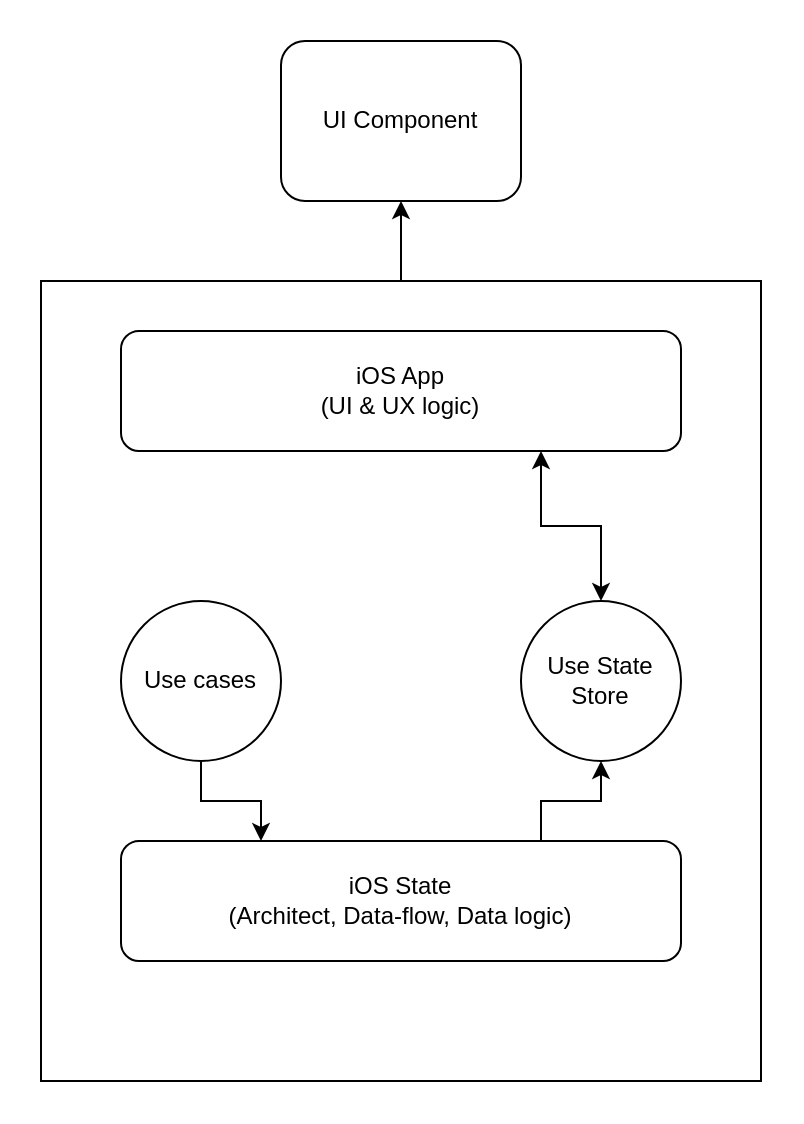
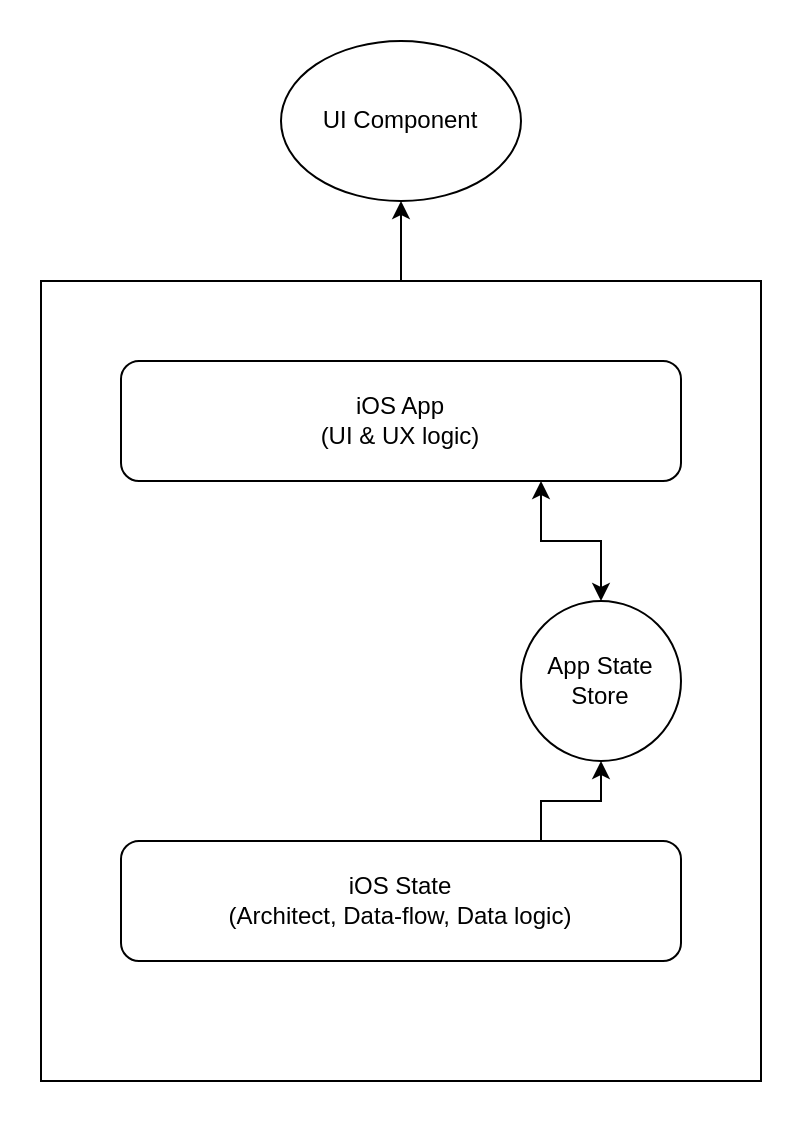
node "UI Component": shape rounded rectangle -> ellipse
node "iOS App (UI & UX logic)": moved (401, 391) -> (401, 421)
node "Use cases": removed
node "Use State Store": label "Use State Store" -> "App State Store"
edge "Use cases" -> "iOS State (Architect, Data-flow, Data logic)": removed
